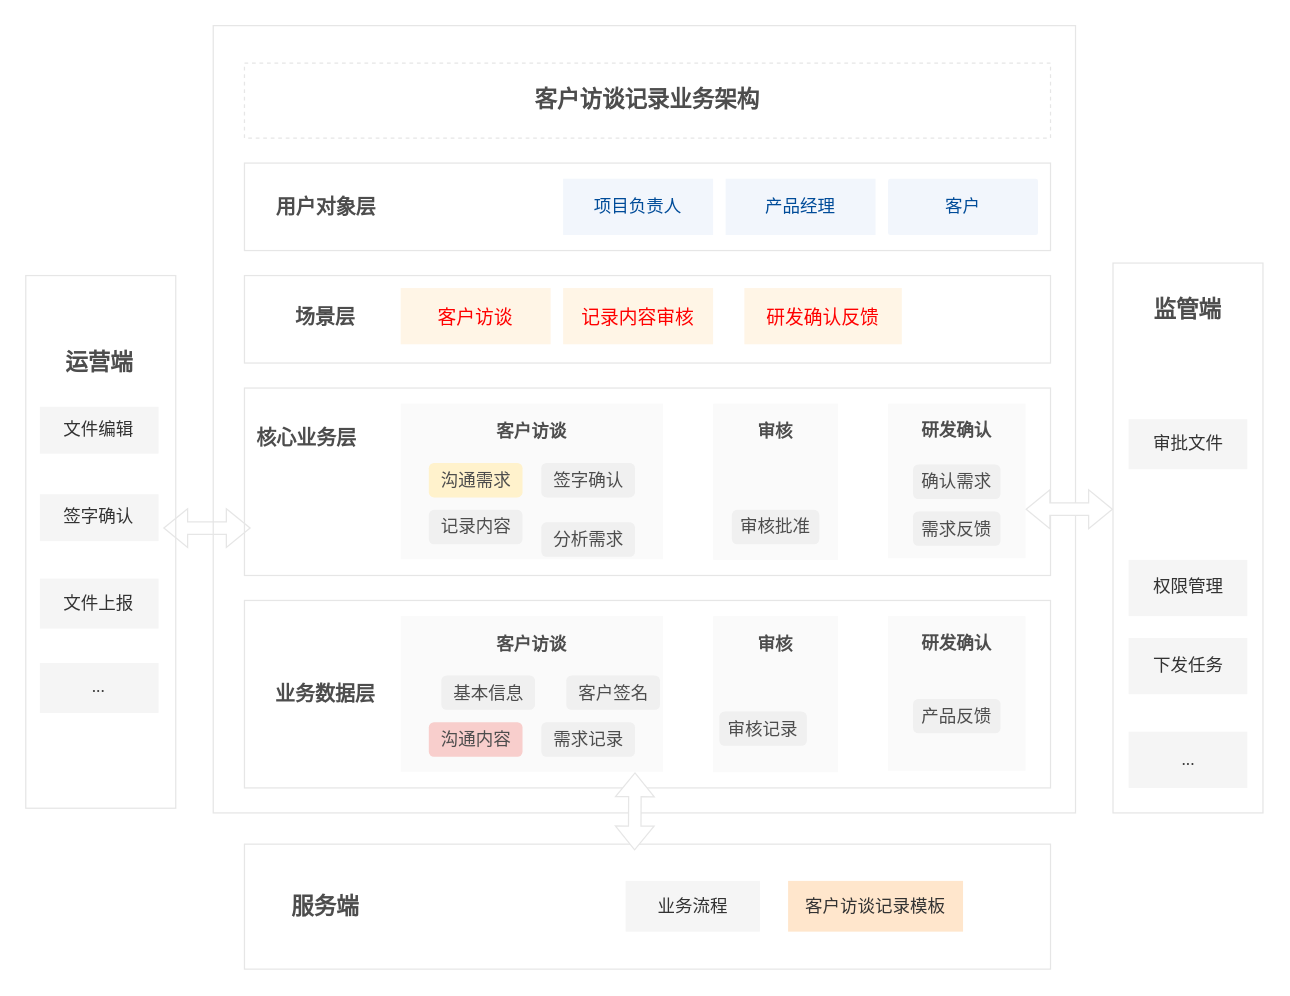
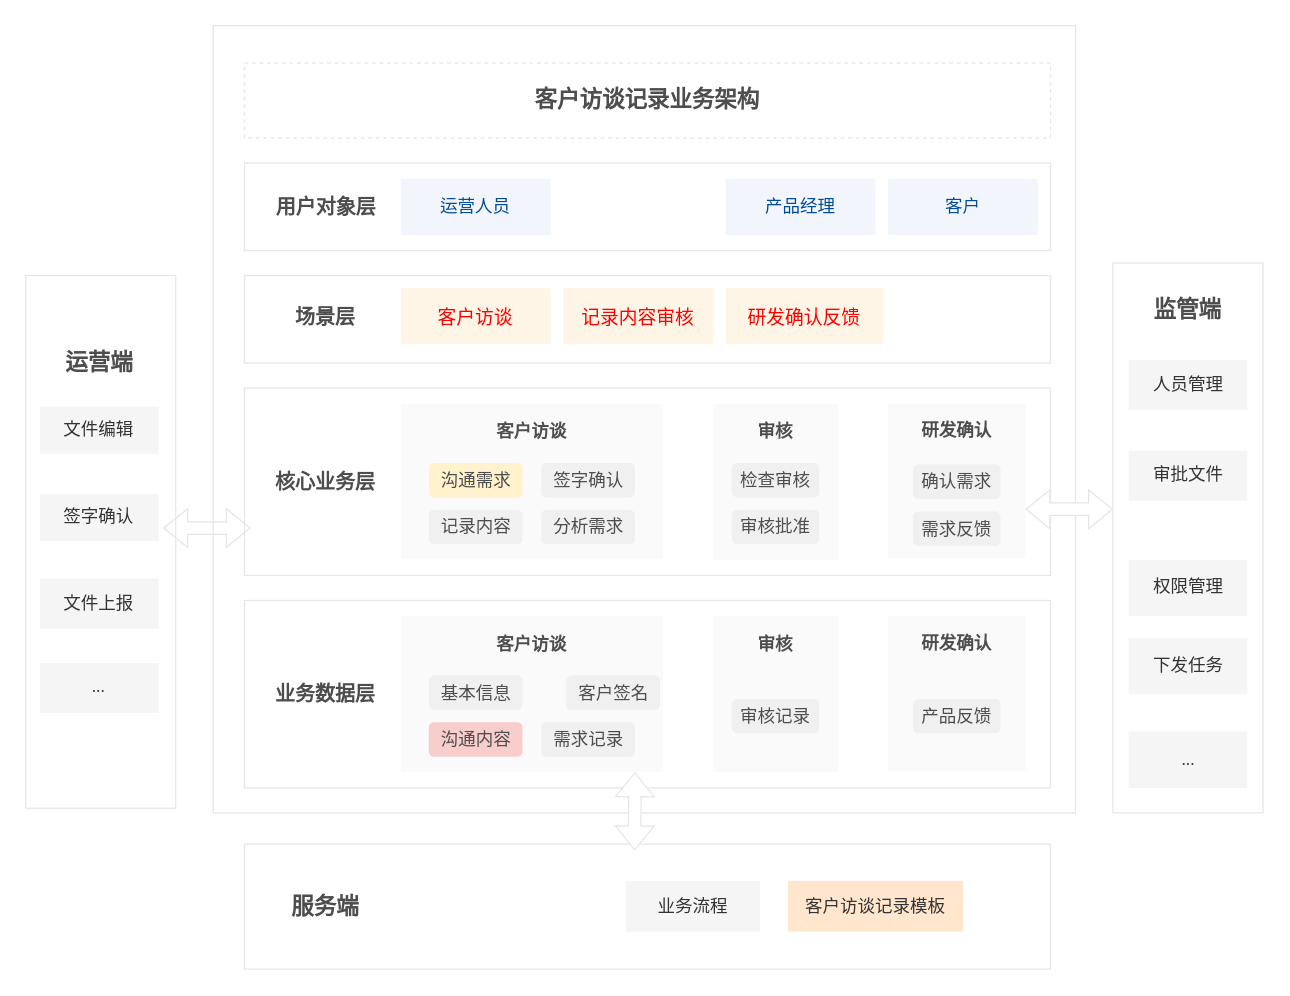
node "运营人员": added
node "项目负责人": removed
node "研发确认反馈": moved (823, 316) -> (804, 316)
node "人员管理": added
node "核心业务层": moved (307, 438) -> (326, 482)
node "审批文件": moved (1188, 444) -> (1188, 476)
node "检查审核": added
node "分析需求": moved (588, 540) -> (588, 527)
node "基本信息": moved (488, 693) -> (476, 693)
node "审核记录": moved (763, 729) -> (776, 716)
